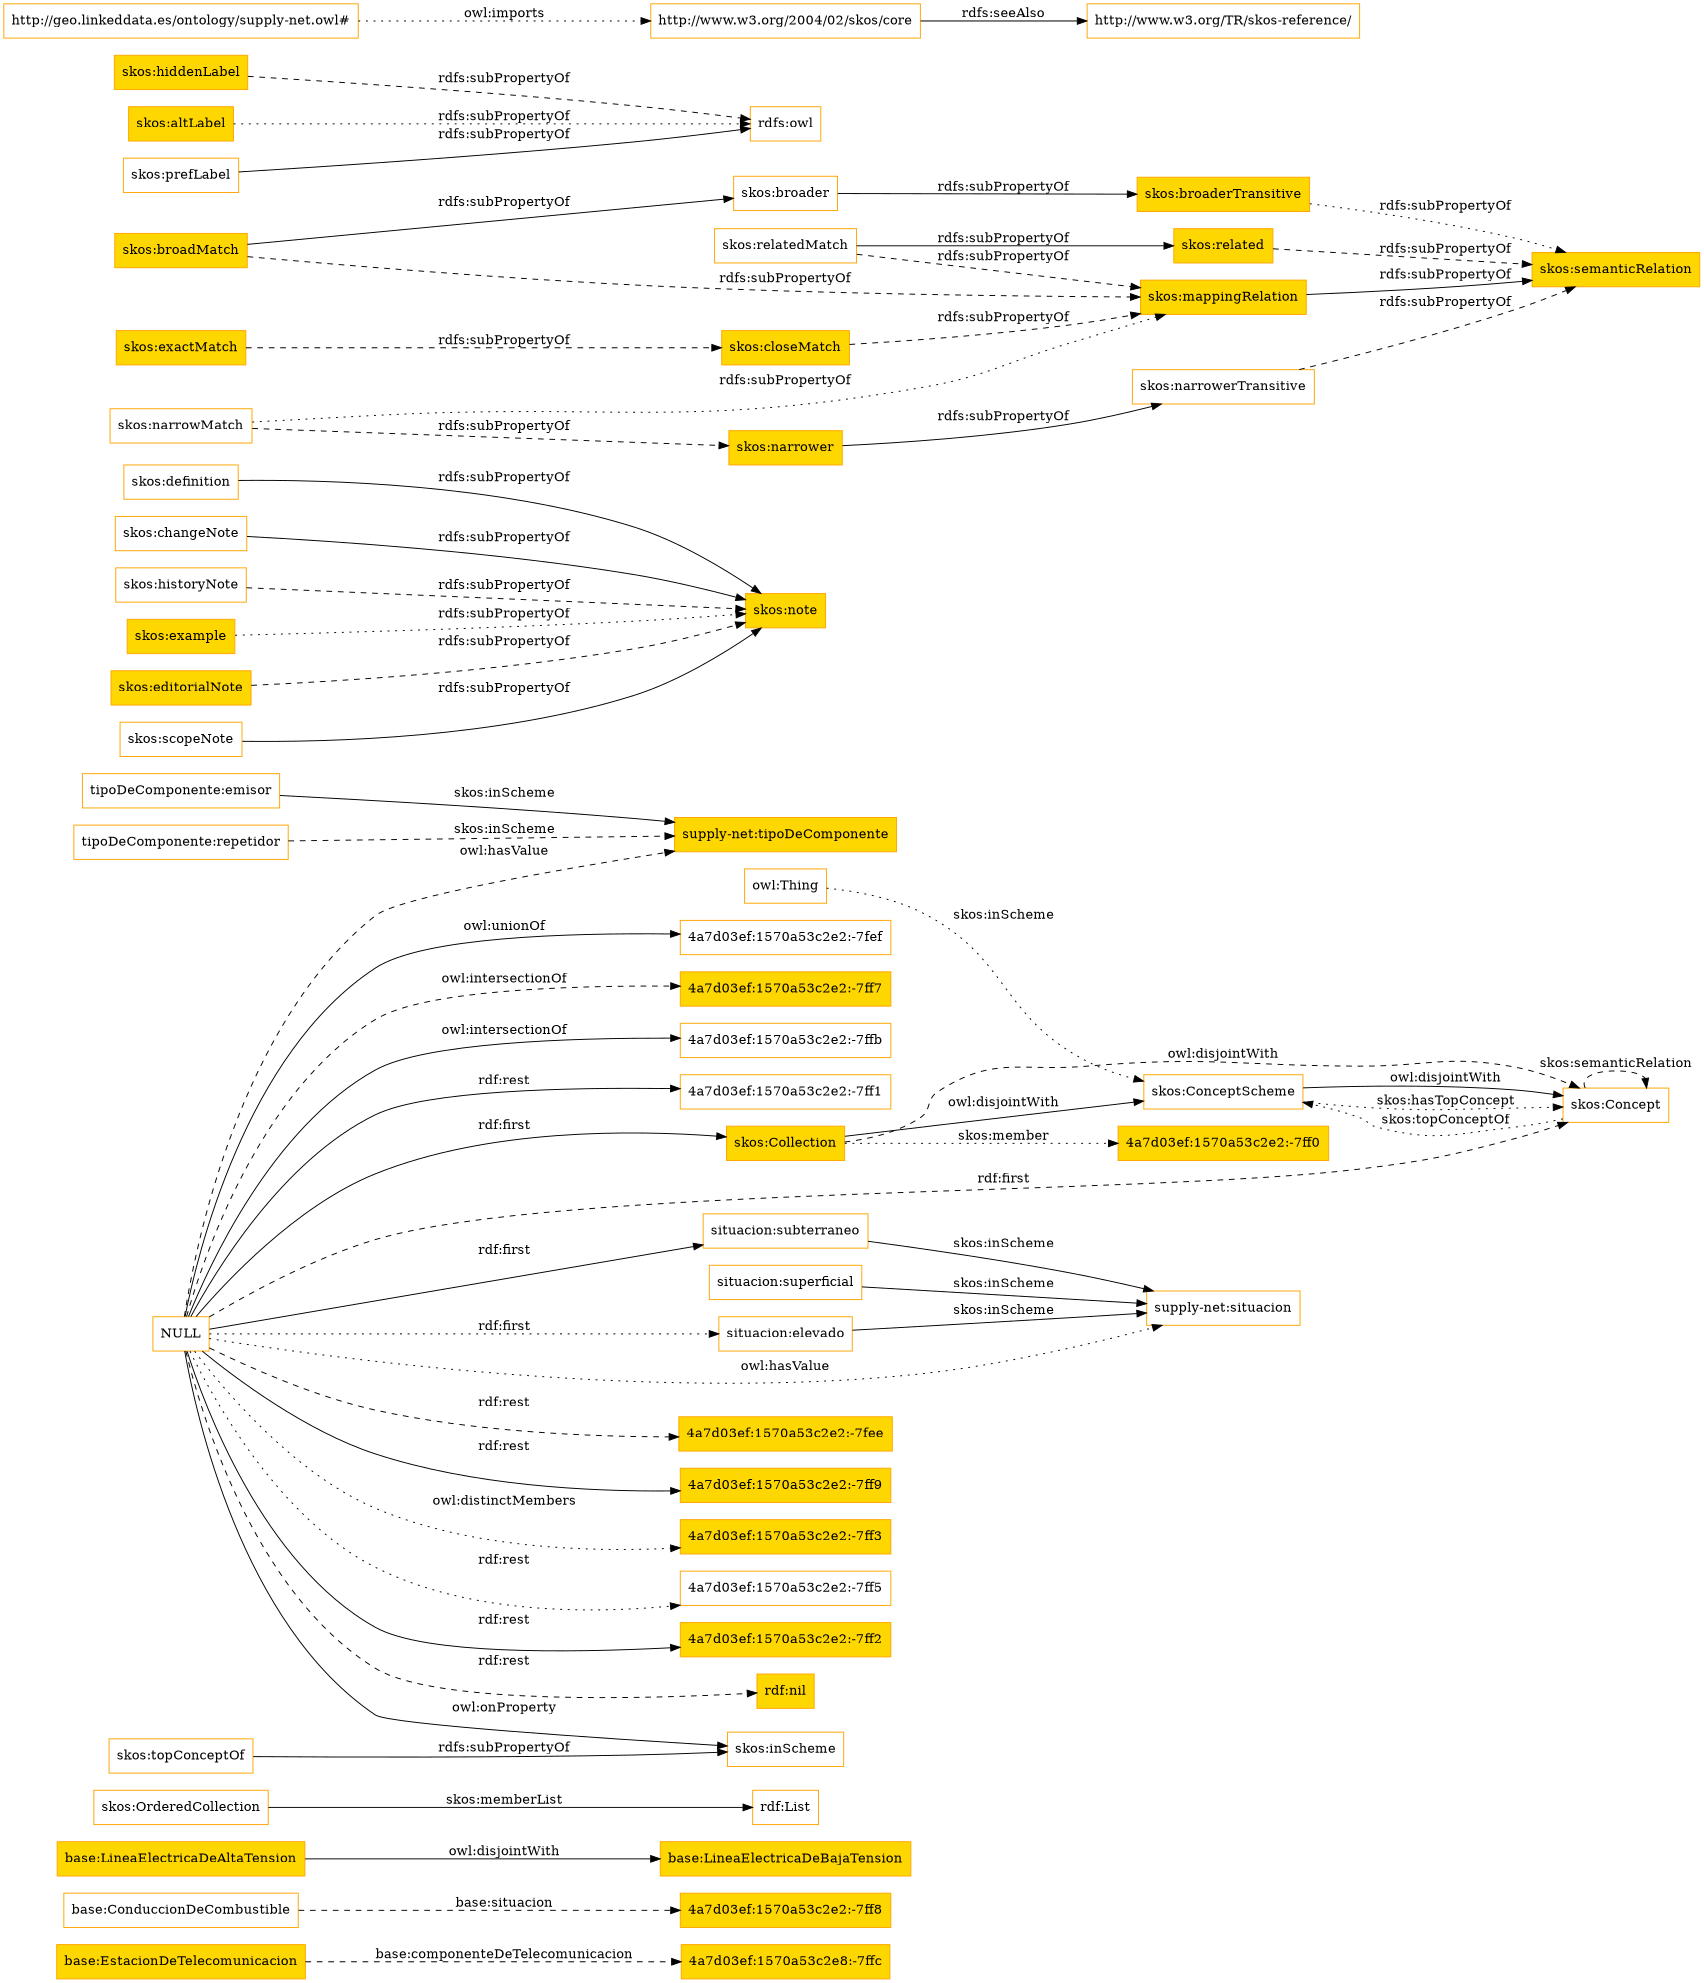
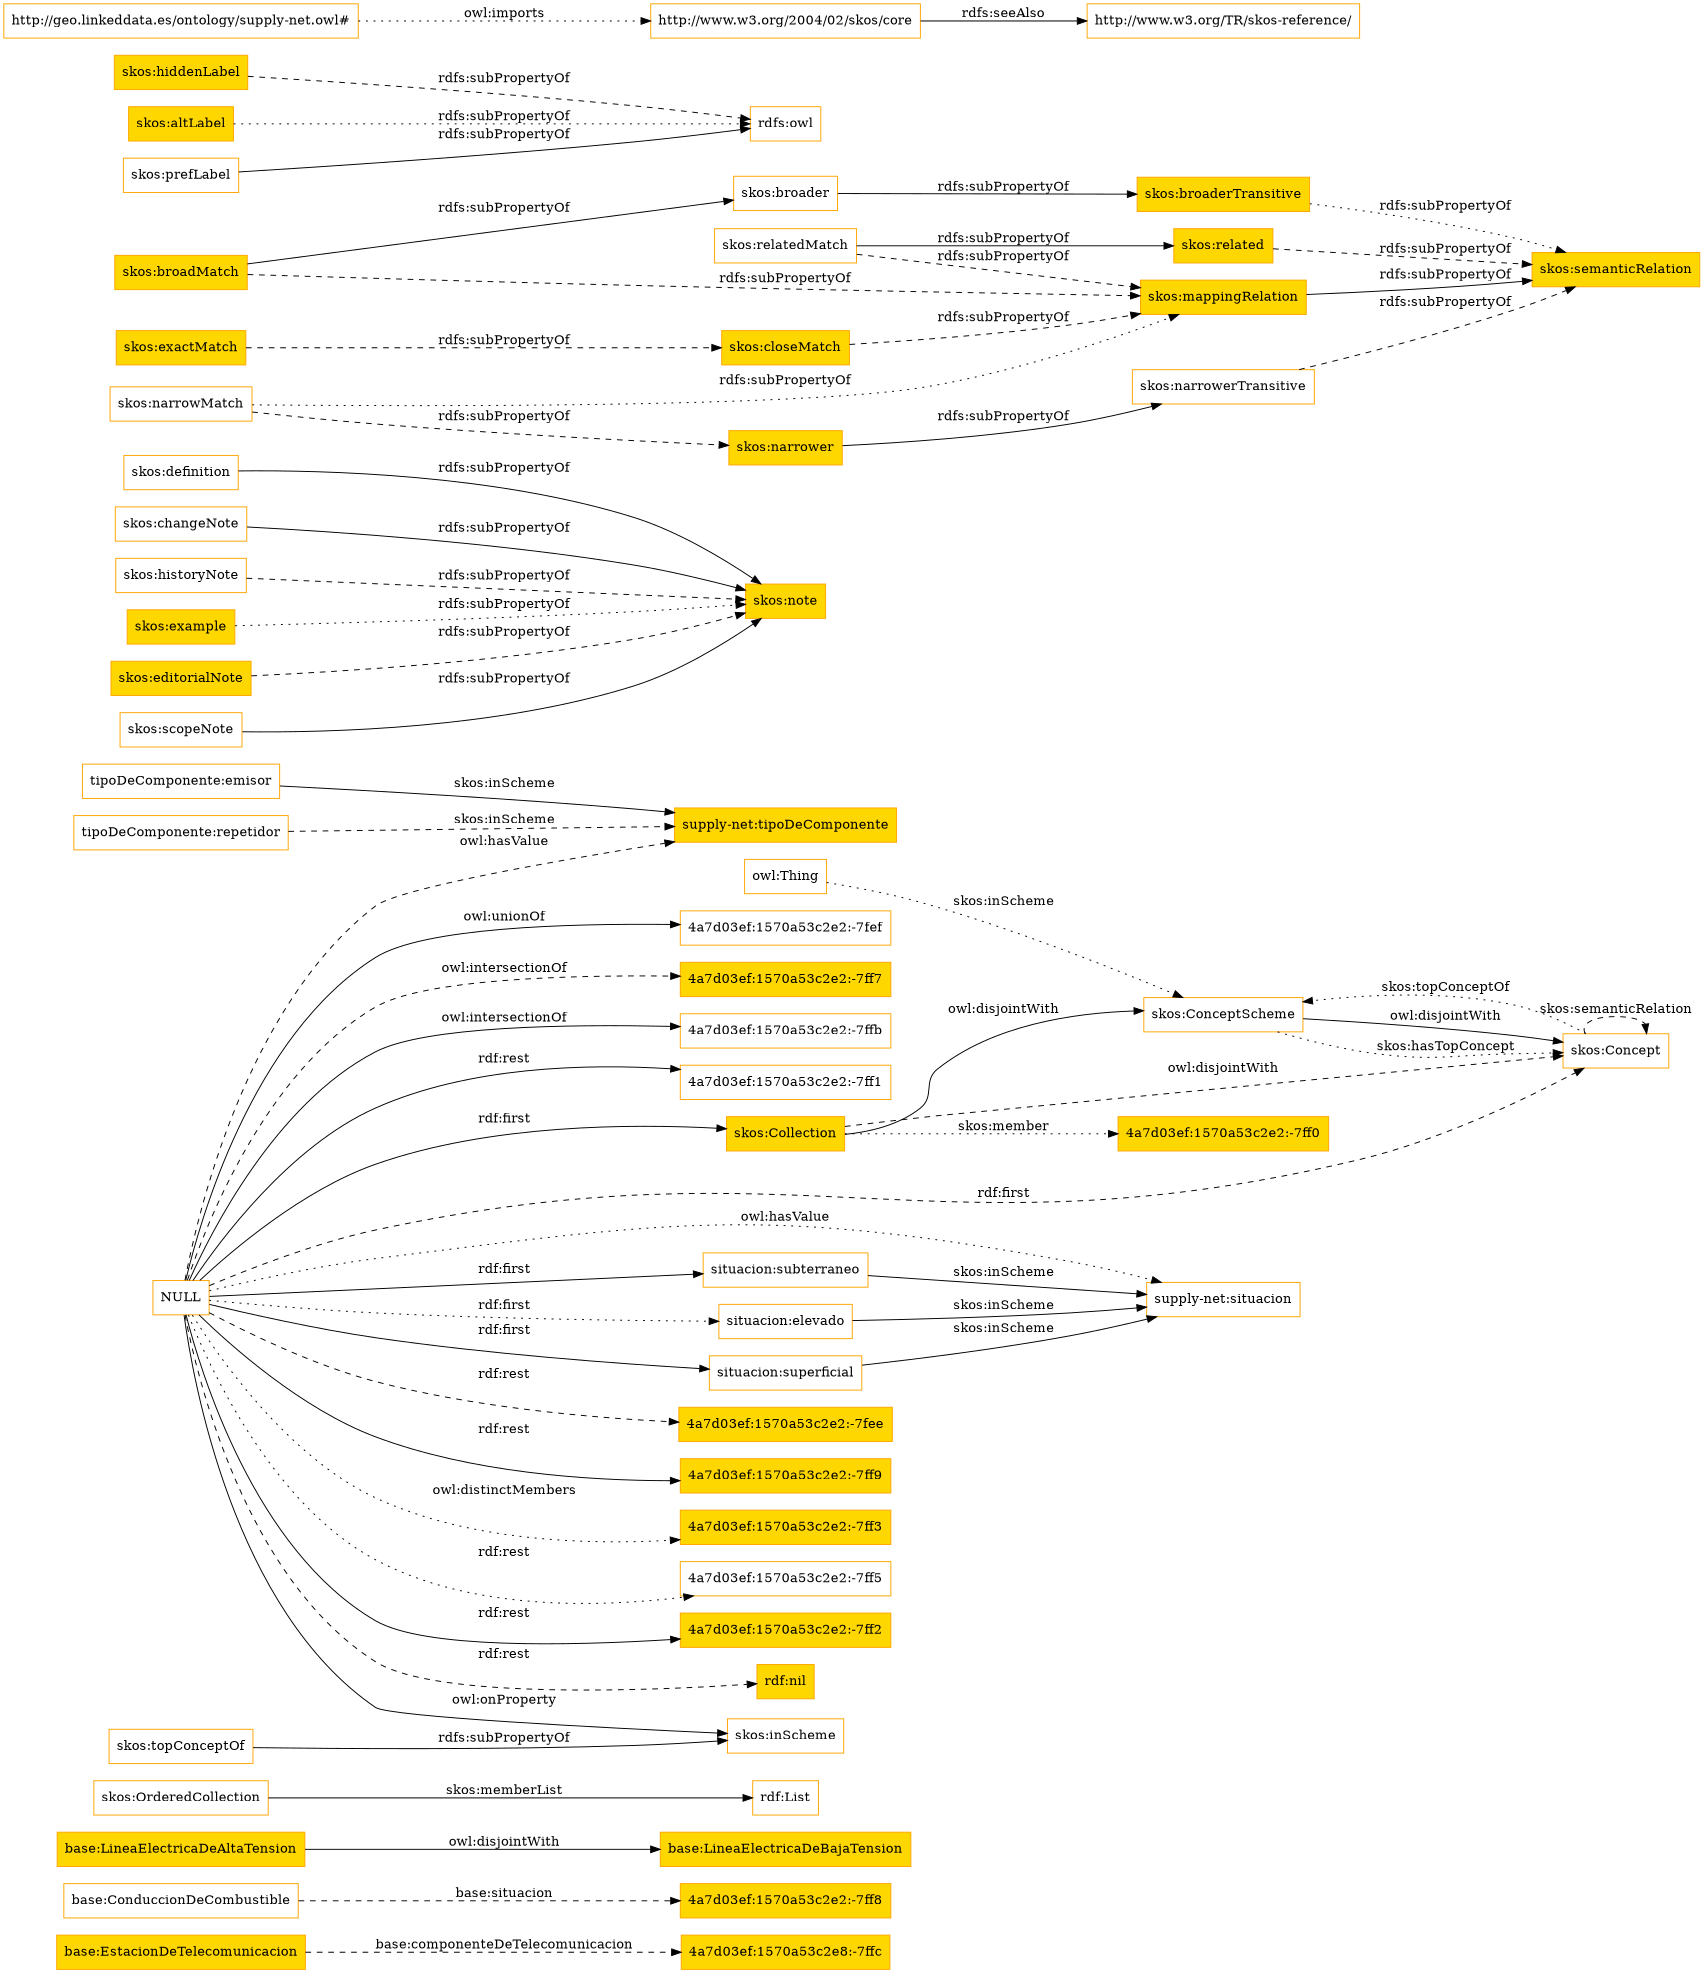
edge "NULL" -> "situacion:superficial": added, label "rdf:first"
